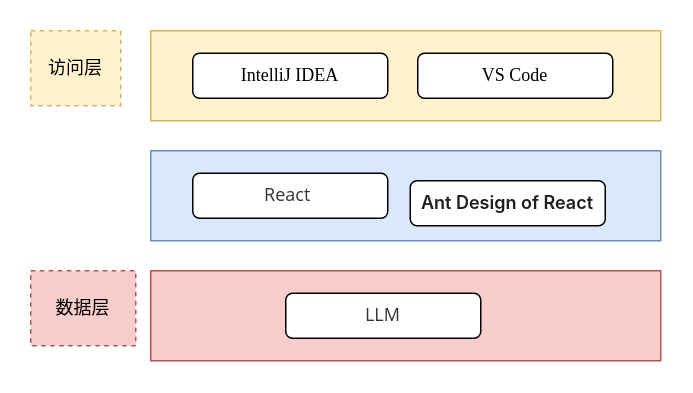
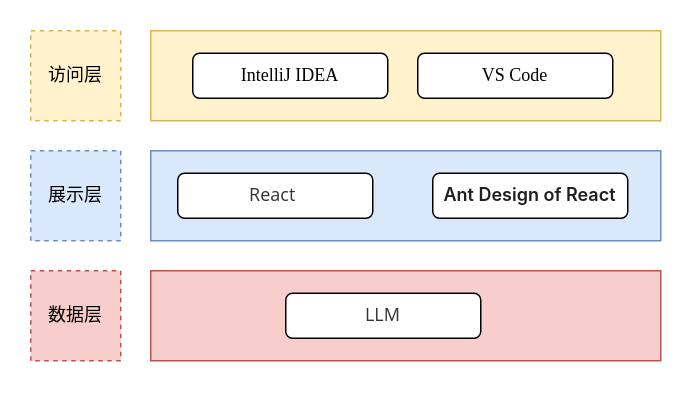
node "访问层": size 90x75 -> 90x90
node "展示层": added
node "React": moved (290, 196) -> (275, 196)
node "Ant Design of React": moved (508, 203) -> (530, 196)
node "数据层": size 105x75 -> 90x90
